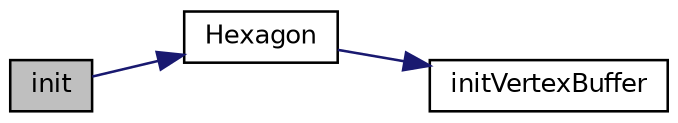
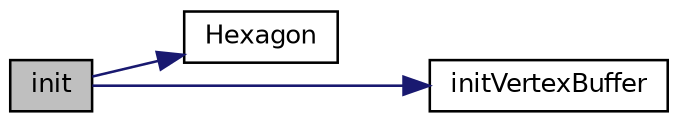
edge "Hexagon" -> "initVertexBuffer": now "init" -> "initVertexBuffer"
